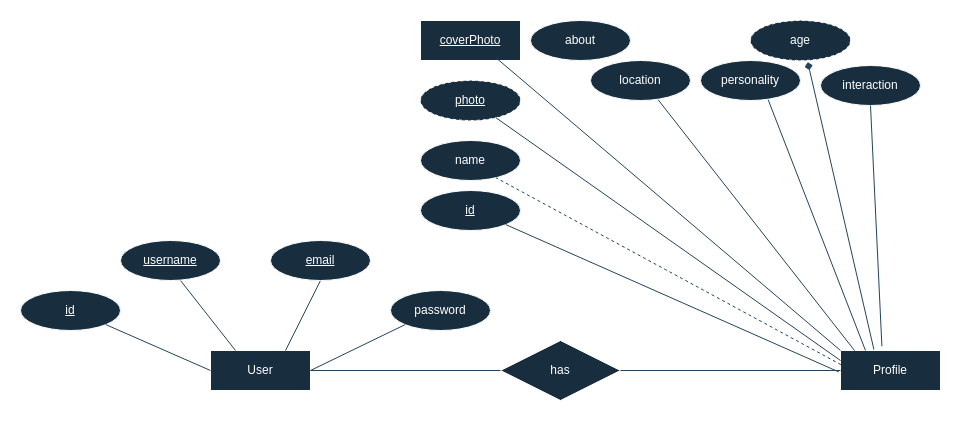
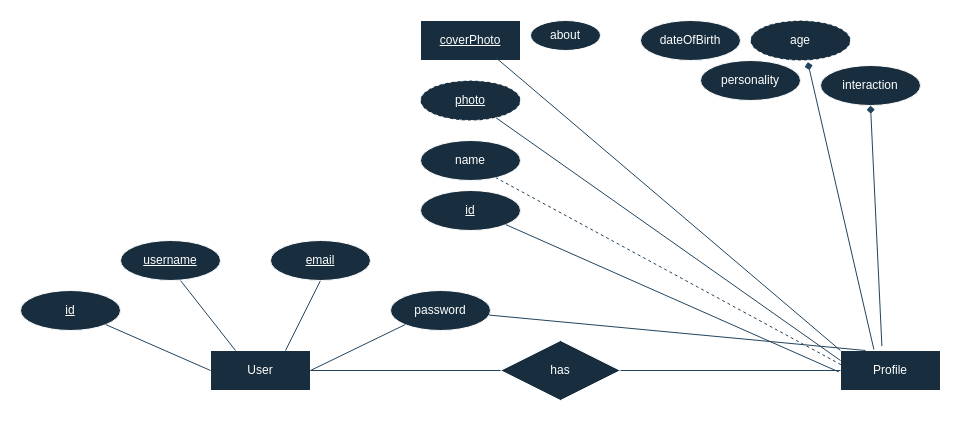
node "about": size 100x40 -> 70x30
node "dateOfBirth": added
node "location": removed
edge "interaction" -- "Profile": arrowhead none -> diamond
edge "location" -- "Profile": removed
edge "personality" -- "Profile": now "password" -- "Profile"
